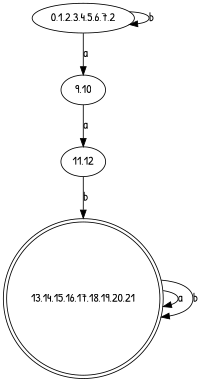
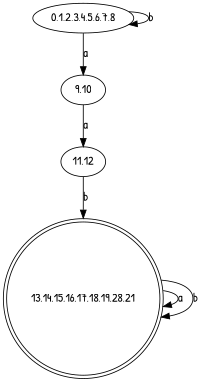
node "0,1,2,3,4,5,6,7,2": label "0,1,2,3,4,5,6,7,2" -> "0,1,2,3,4,5,6,7,8"
node "13,14,15,16,17,18,19,20,21": label "13,14,15,16,17,18,19,20,21" -> "13,14,15,16,17,18,19,28,21"
